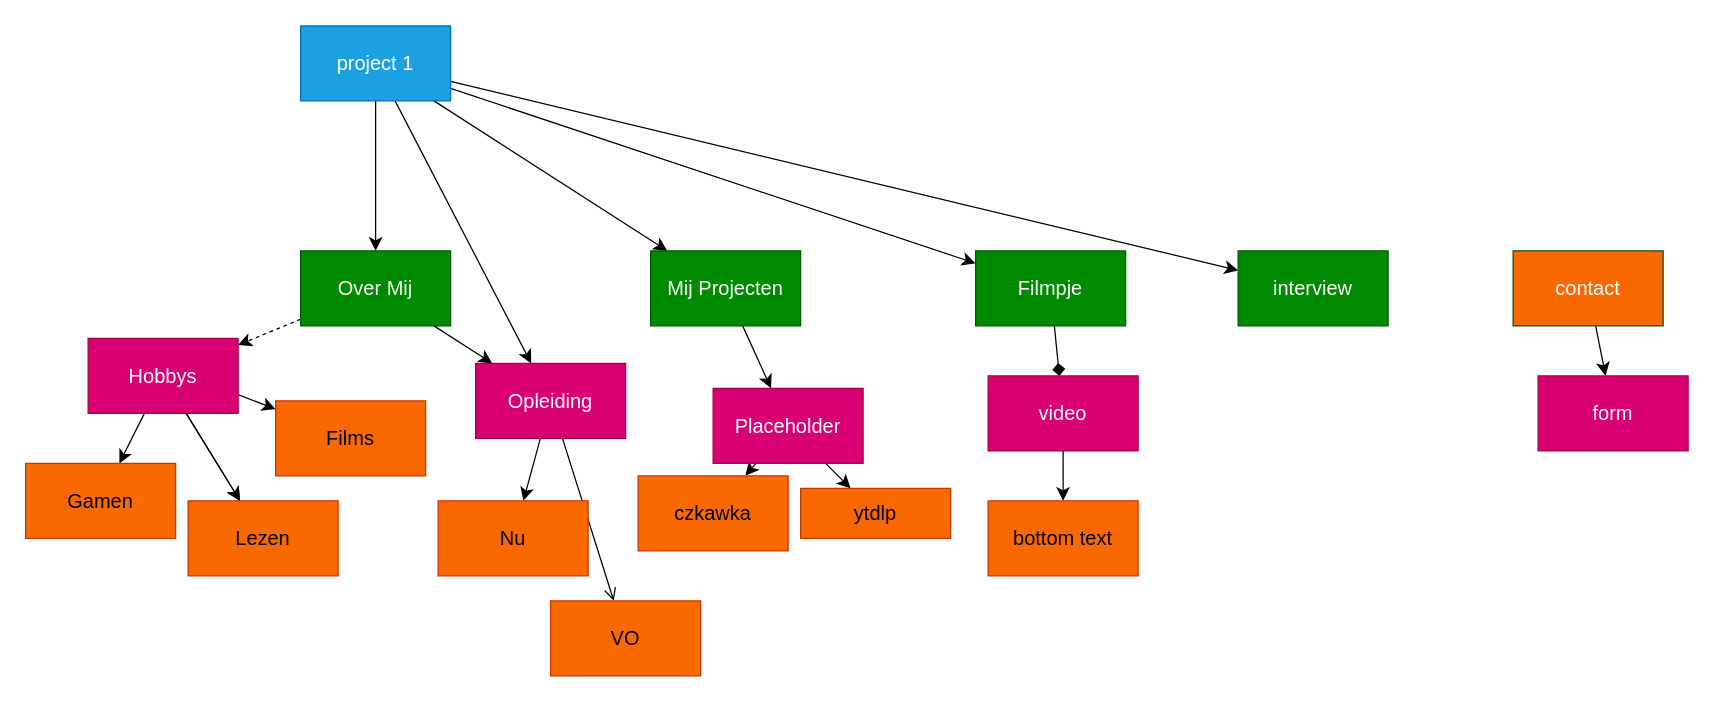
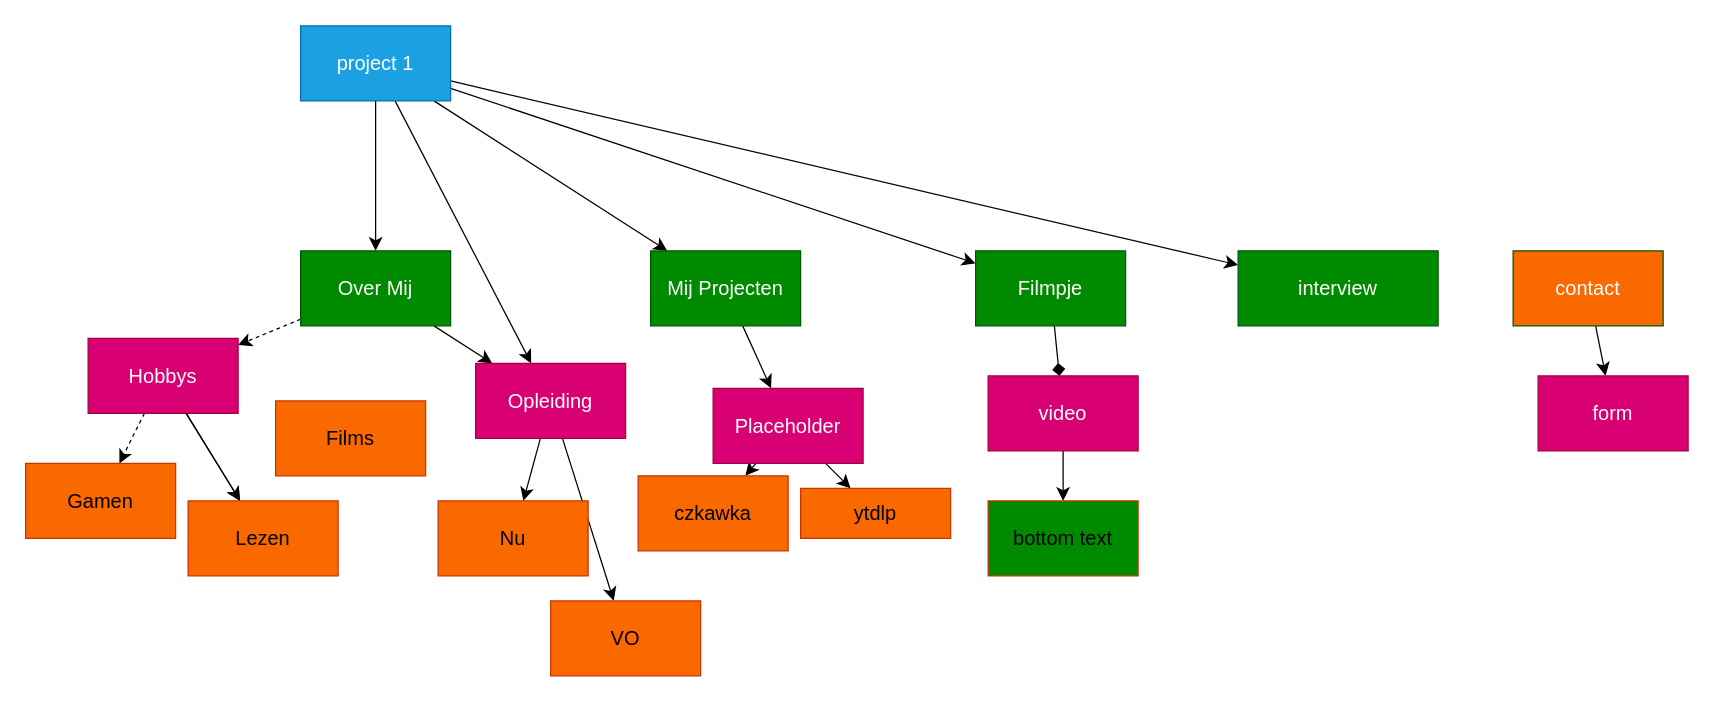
node "interview": size 150x75 -> 200x75
edge "Hobbys" -> "Films": removed
edge "Hobbys" -> "Gamen": style solid -> dashed
node "bottom text": fillcolor #fa6800 -> #008a00
edge "Opleiding" -> "VO": arrowhead open -> classic
